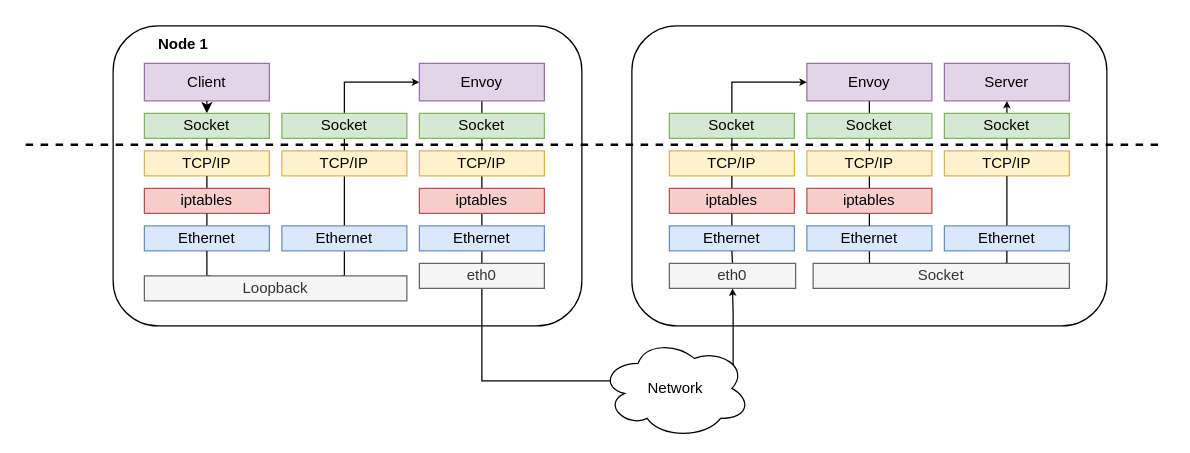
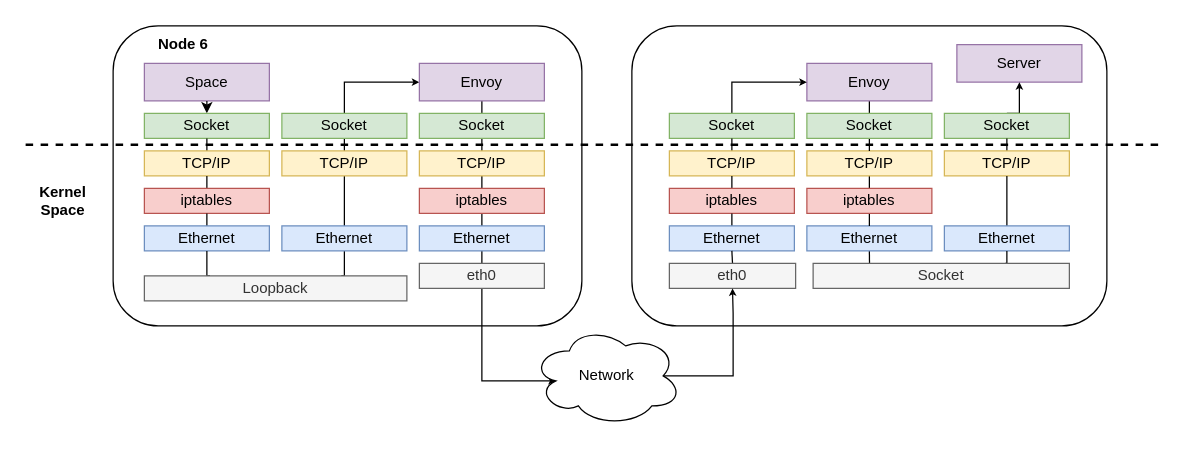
node "Node 1": label "Node 1" -> "Node 6"
node "Client": label "Client" -> "Space"
node "Server": moved (1007, 82) -> (1019, 63)
node "Kernel Space": added
node "Network": moved (676, 388) -> (607, 376)
